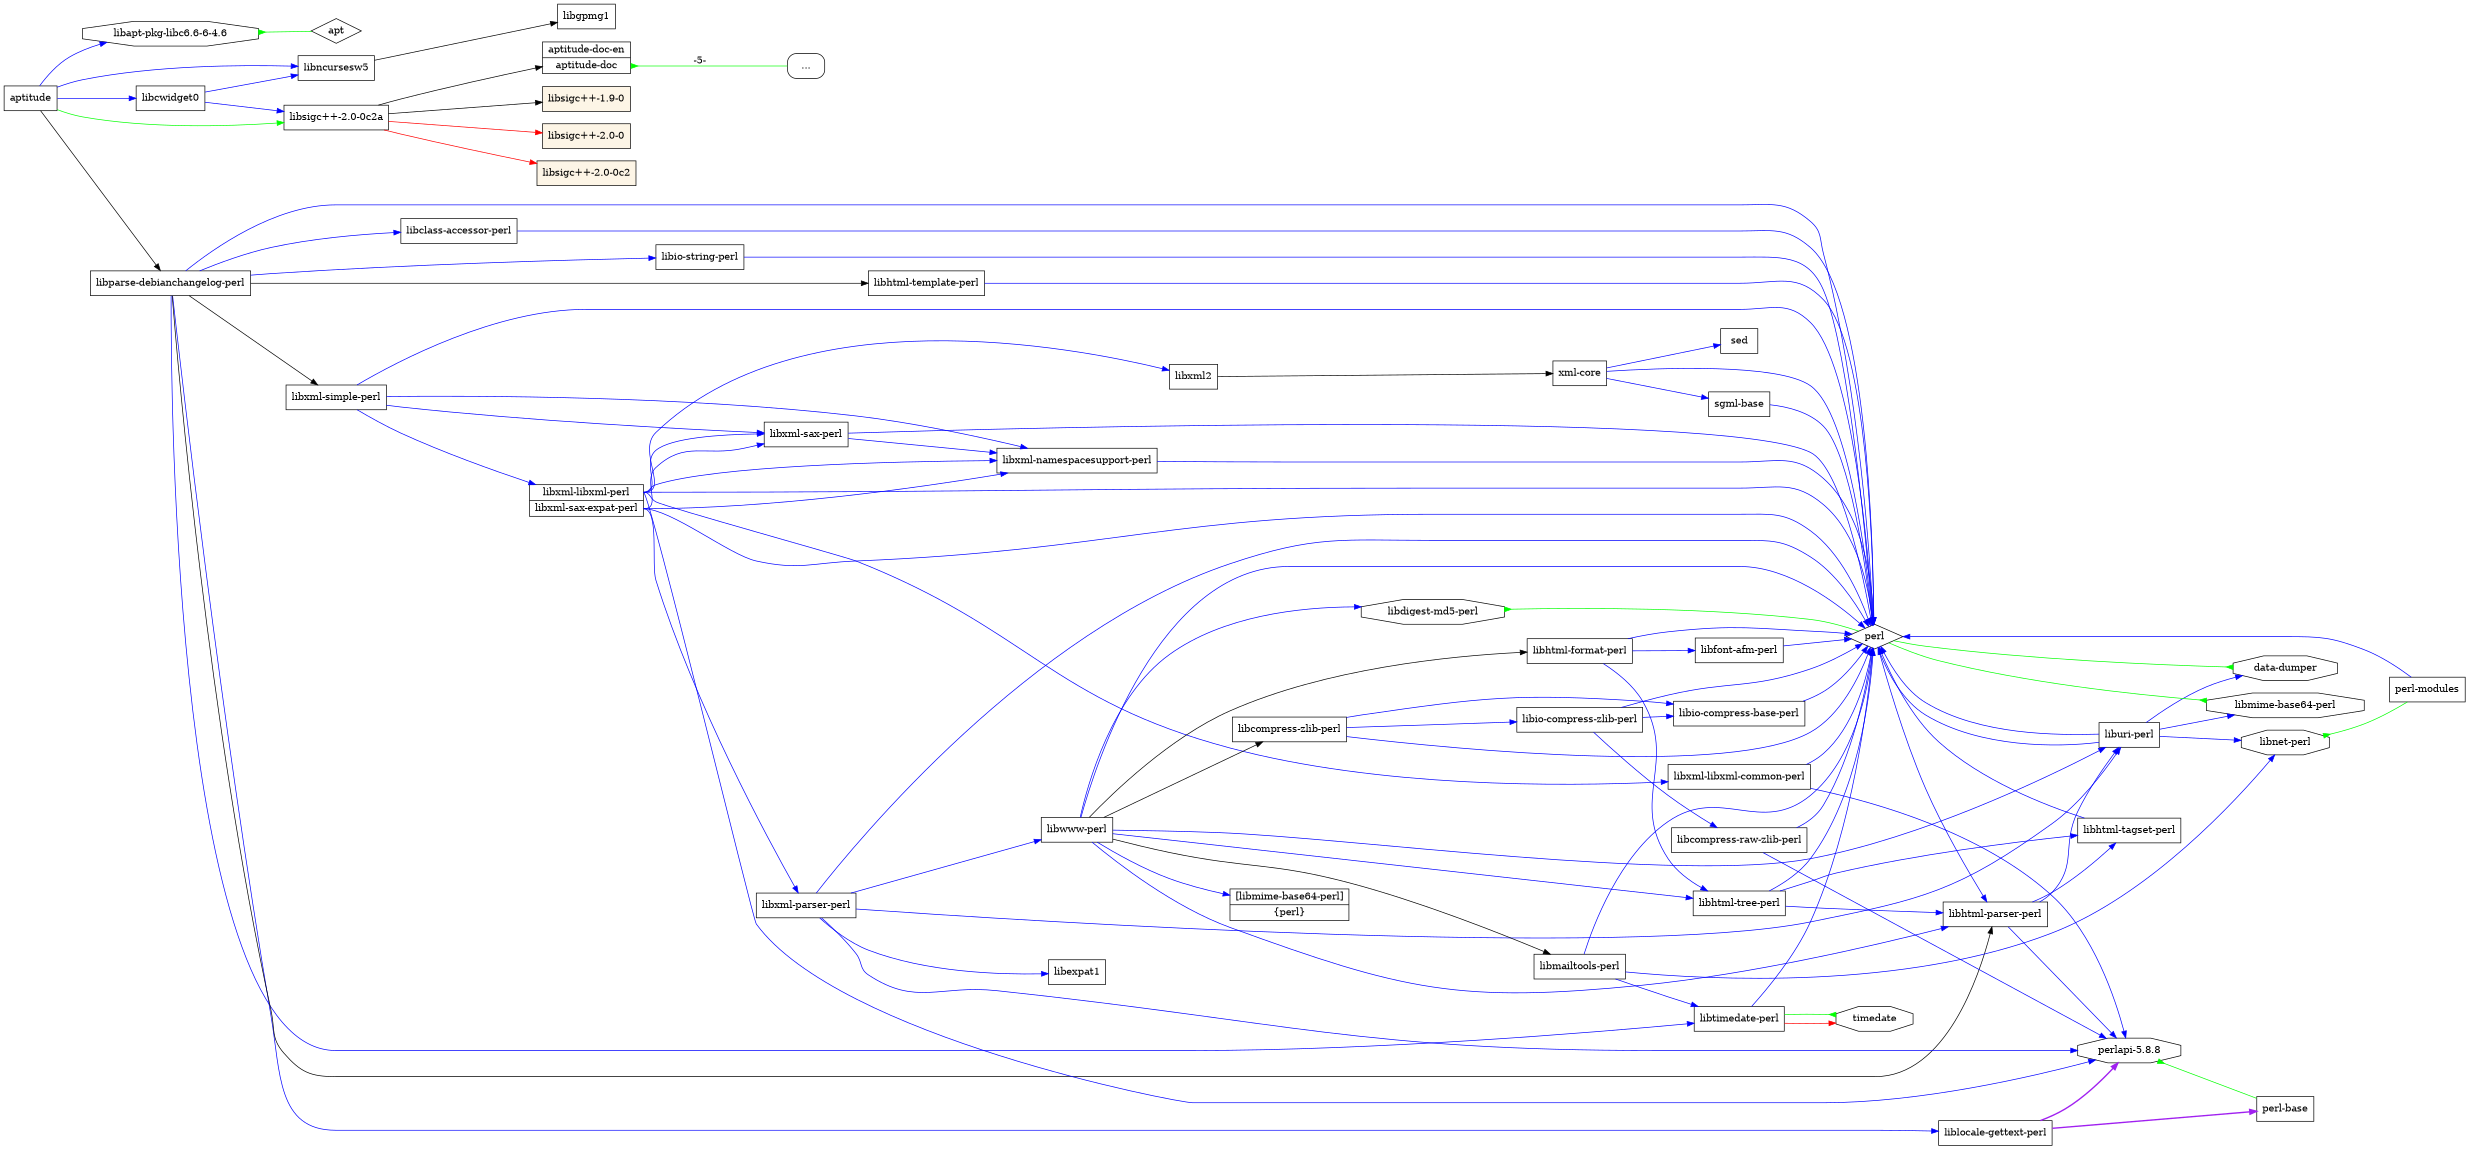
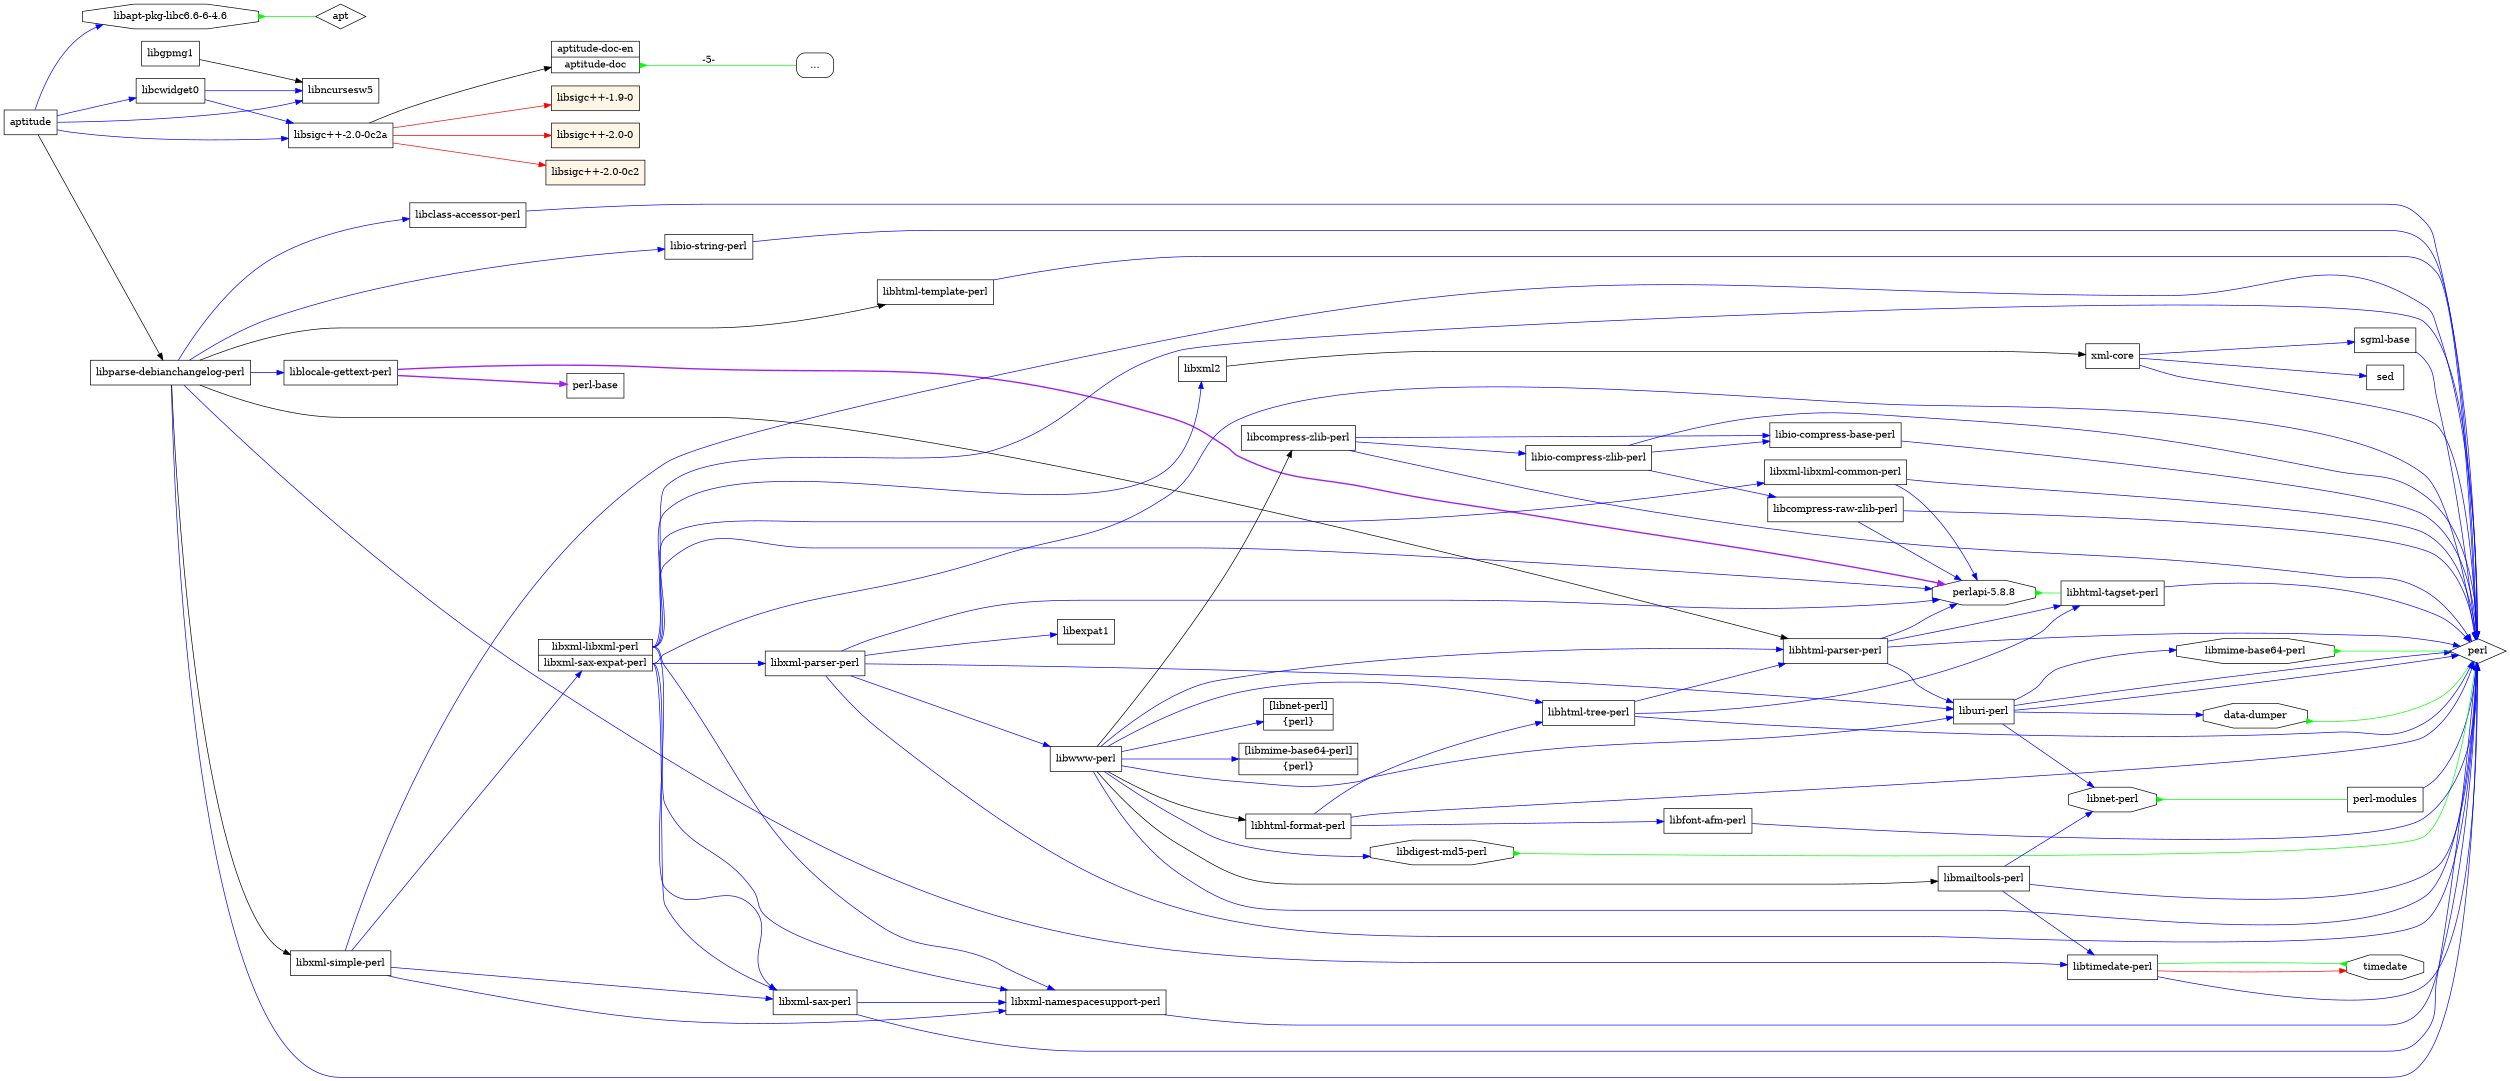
edge "libncursesw5" -> "libgpmg1": reversed
edge "libsigc++-2.0-0c2a" -> "libsigc++-1.9-0": color black -> red
edge "aptitude" -> "libsigc++-2.0-0c2a": color green -> blue
node "[libnet-perl]": added
edge "perl" -> "libhtml-parser-perl": reversed
edge "perl-base" -> "perlapi-5.8.8": now "libhtml-tagset-perl" -> "perlapi-5.8.8"
